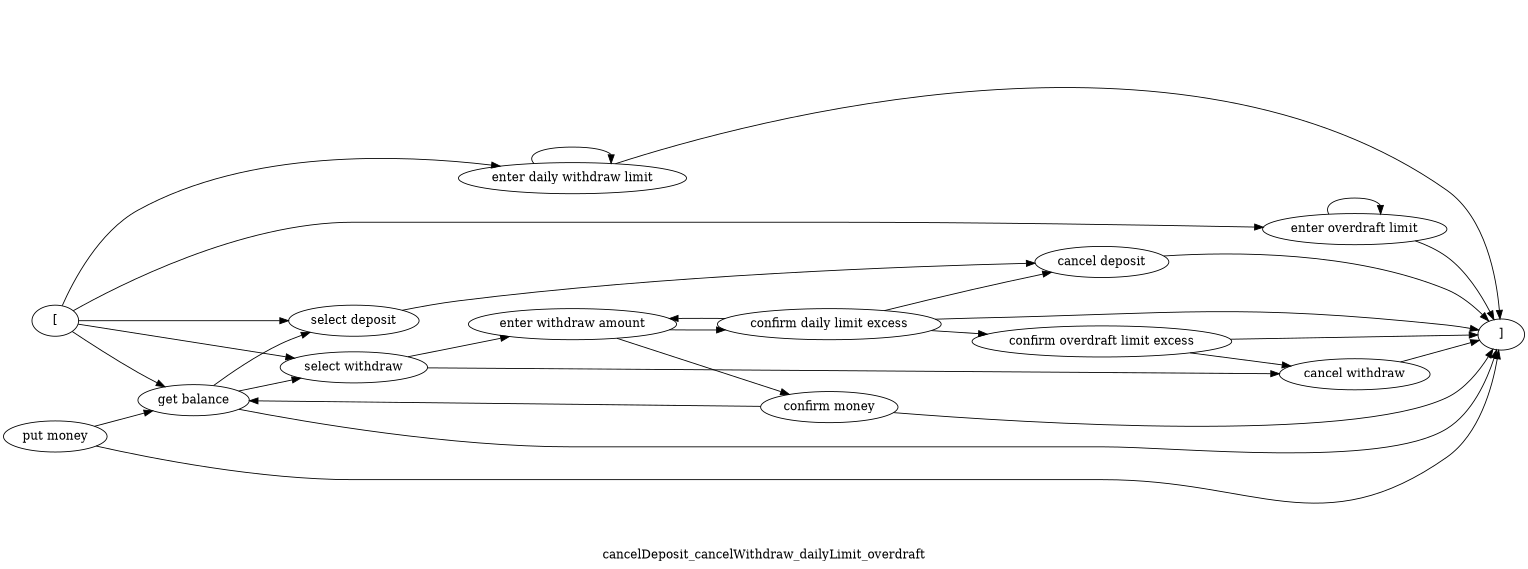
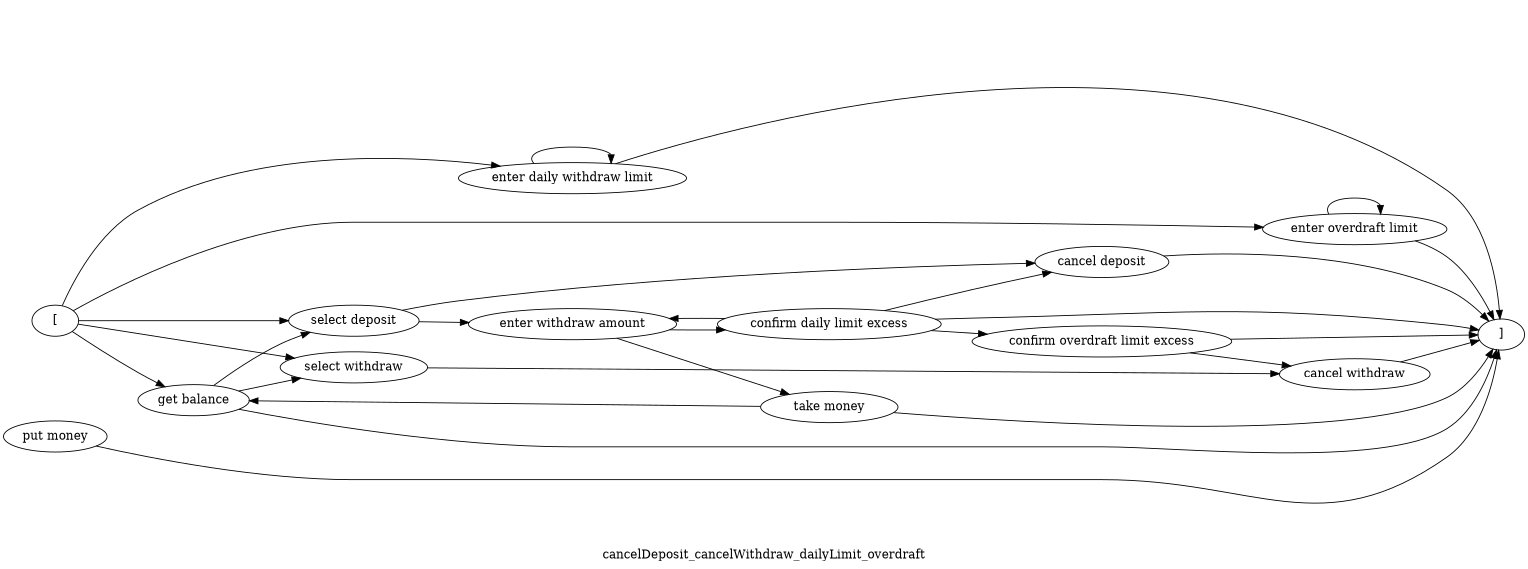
edge "select withdraw" -> "enter withdraw amount": now "select deposit" -> "enter withdraw amount"
node "confirm money": label "confirm money" -> "take money"
edge "put money" -> "get balance": removed
